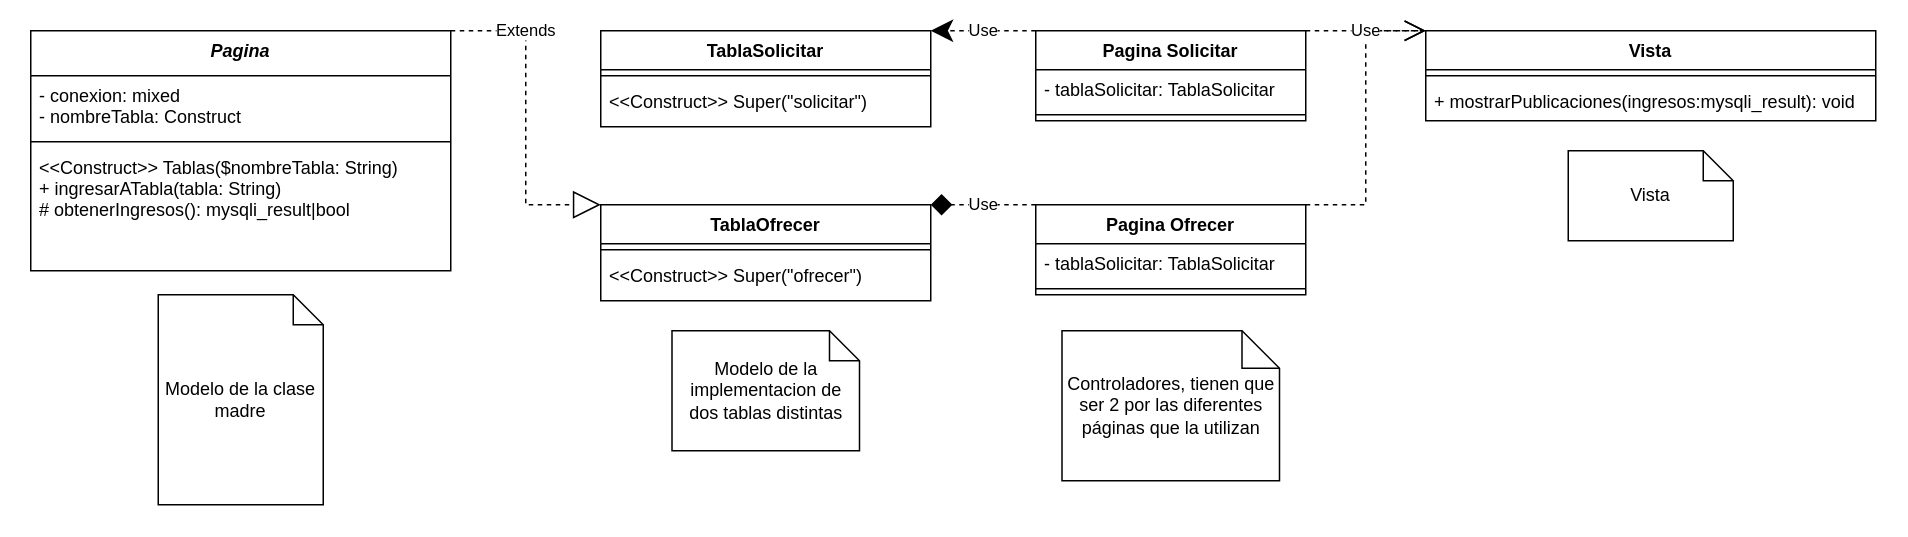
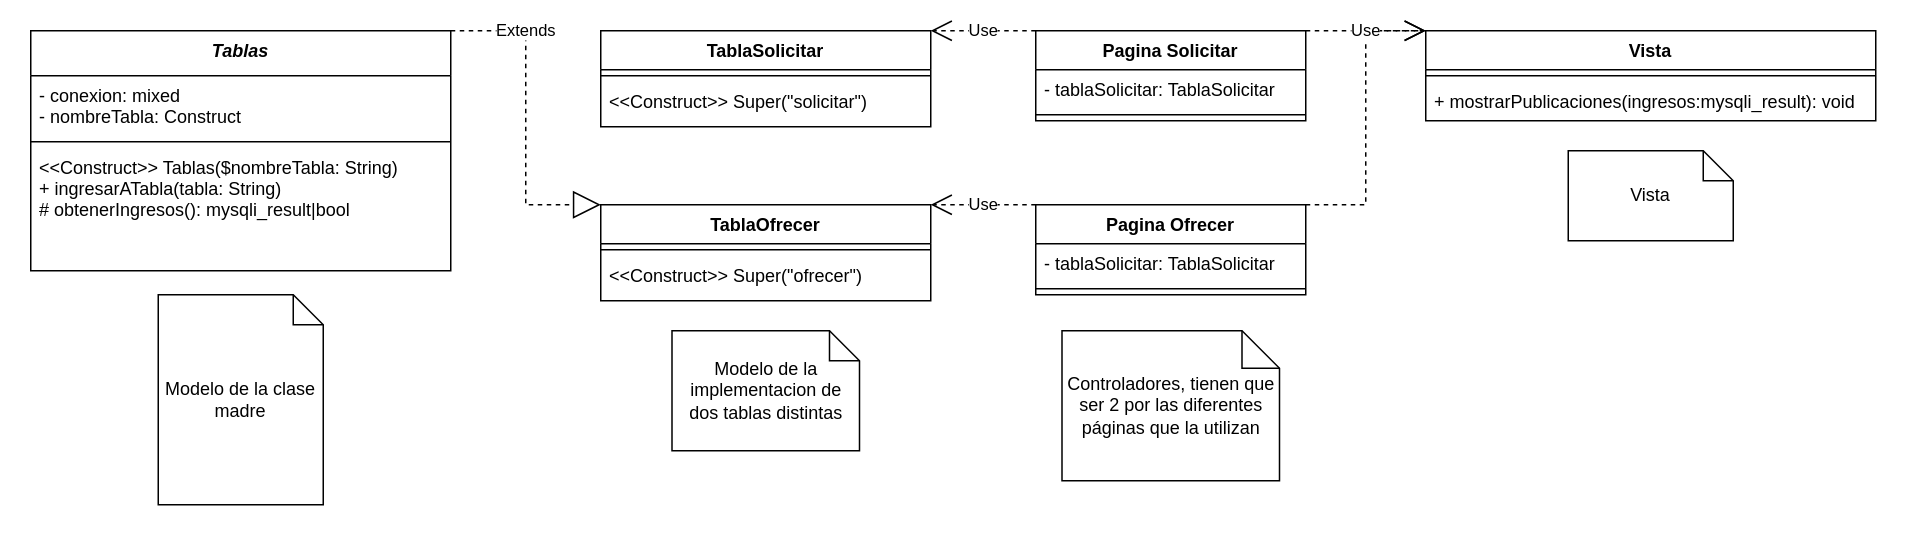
edge "Pagina Solicitar" -> "TablaSolicitar": arrowhead classic -> open
node "Pagina": label "Pagina" -> "Tablas"
edge "Pagina Ofrecer" -> "TablaOfrecer": arrowhead diamond -> open
